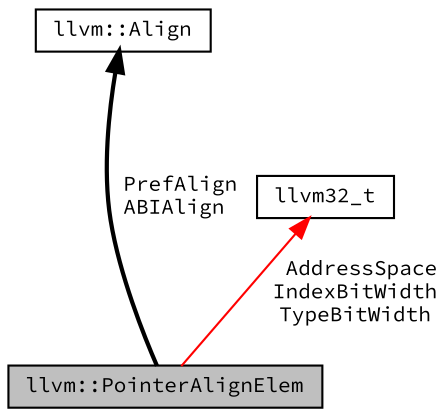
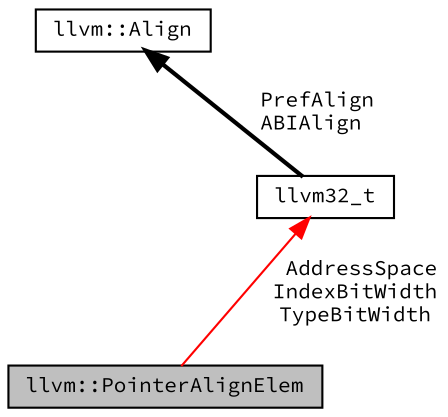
edge "llvm::PointerAlignElem" -> "llvm::Align": now "llvm32_t" -> "llvm::Align"
